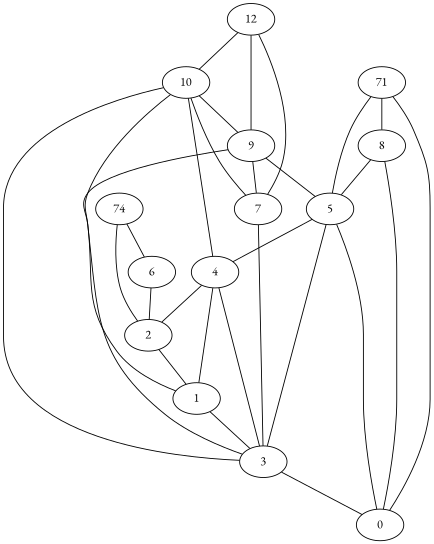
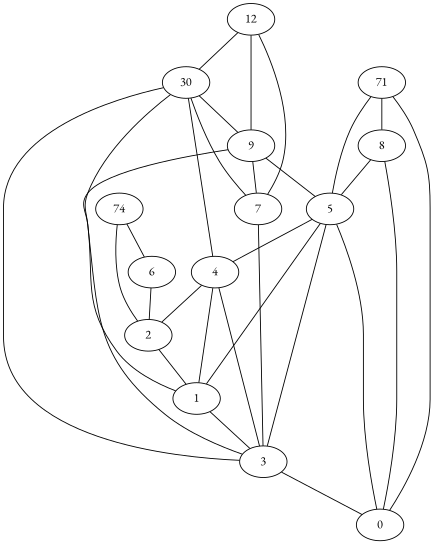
node "10": label "10" -> "30"
edge "1" -> "5": added
